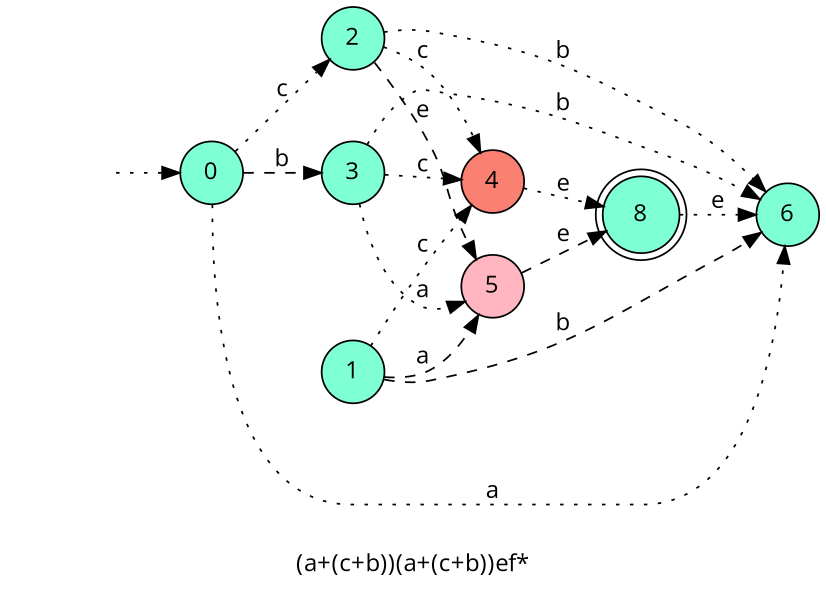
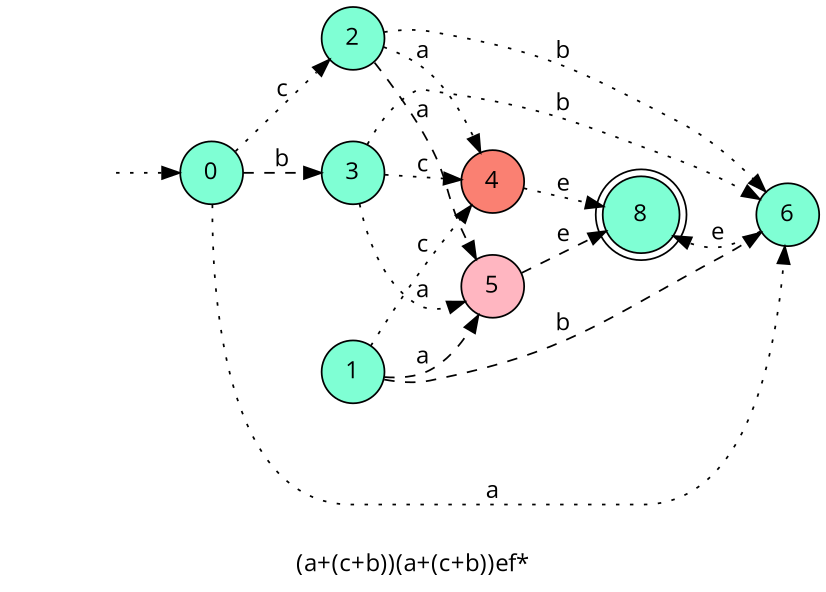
edge "2" -> "4": label "c" -> "a"
edge "2" -> "5": label "e" -> "a"
edge "8" -> "6": reversed
